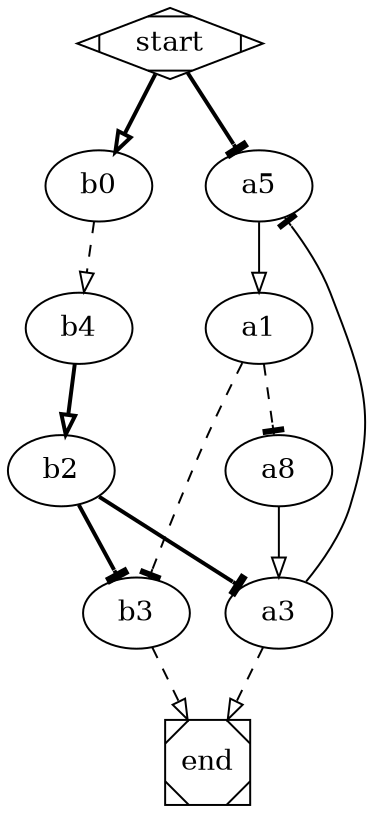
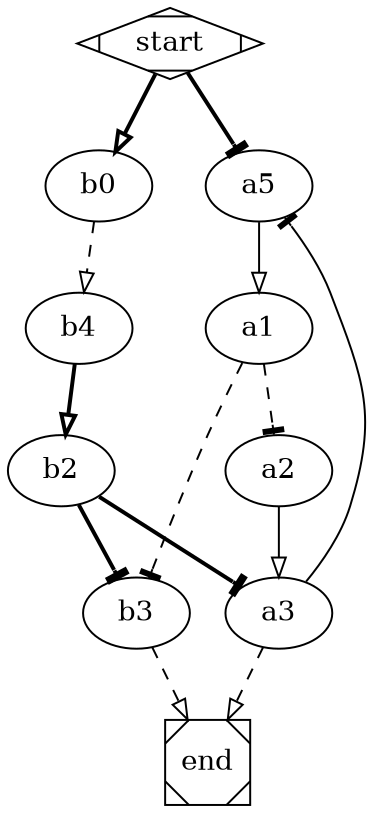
node "a8": label "a8" -> "a2"
